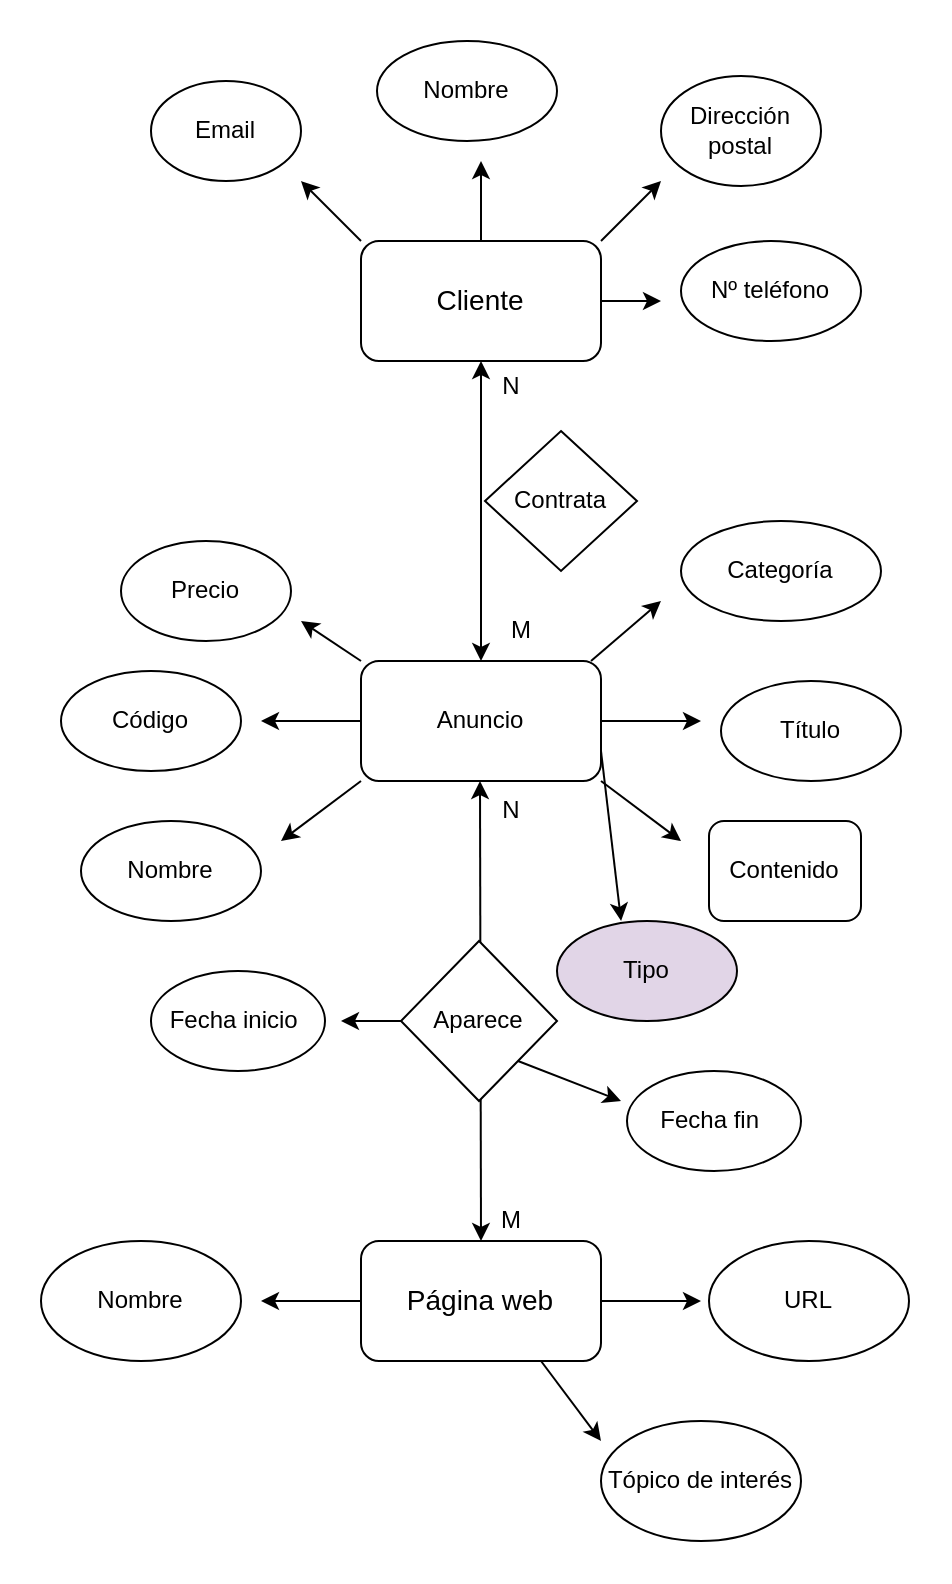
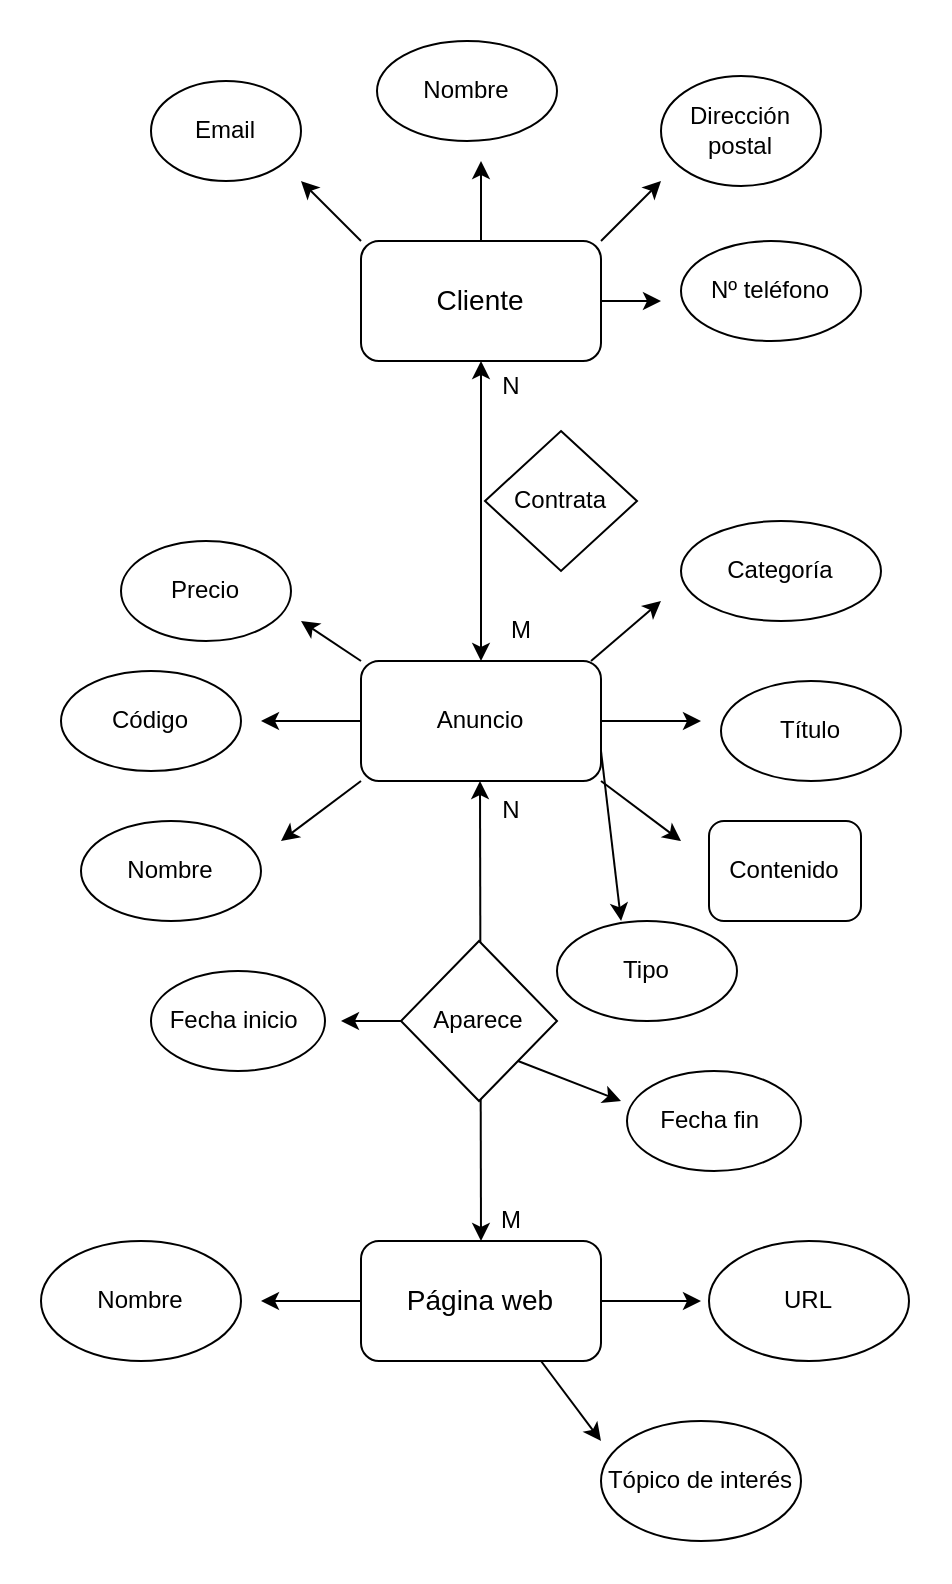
node "Tipo": fillcolor #e1d5e7 -> #ffffff
